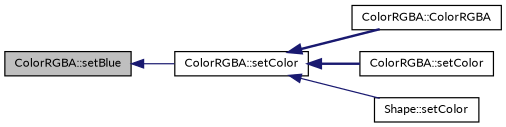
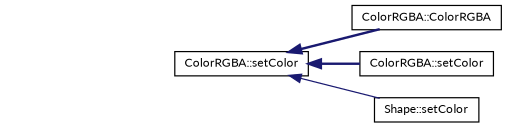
node "ColorRGBA::setBlue": removed
